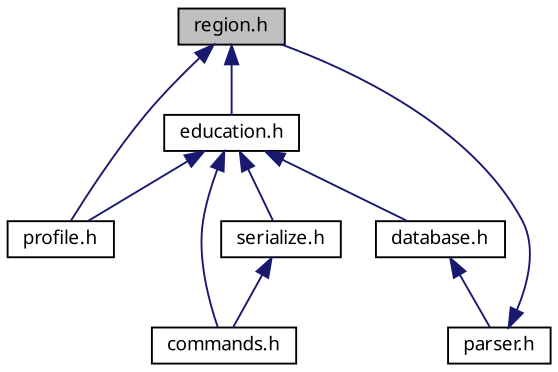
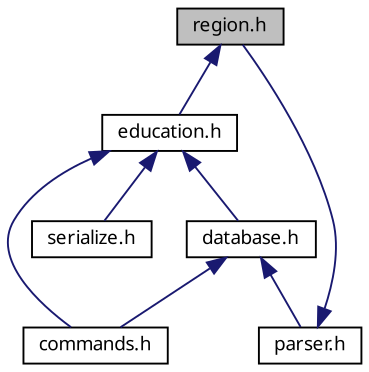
node "profile.h": removed
edge "commands.h" -> "serialize.h": now "commands.h" -> "database.h"
